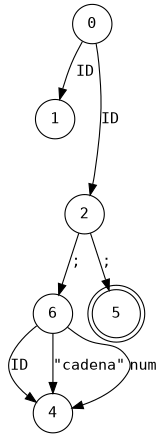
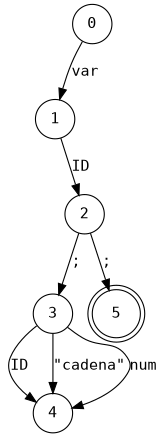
edge "0" -> "1": label "ID" -> "var"
edge "0" -> "2": now "1" -> "2"
node "6": label "6" -> "3"
